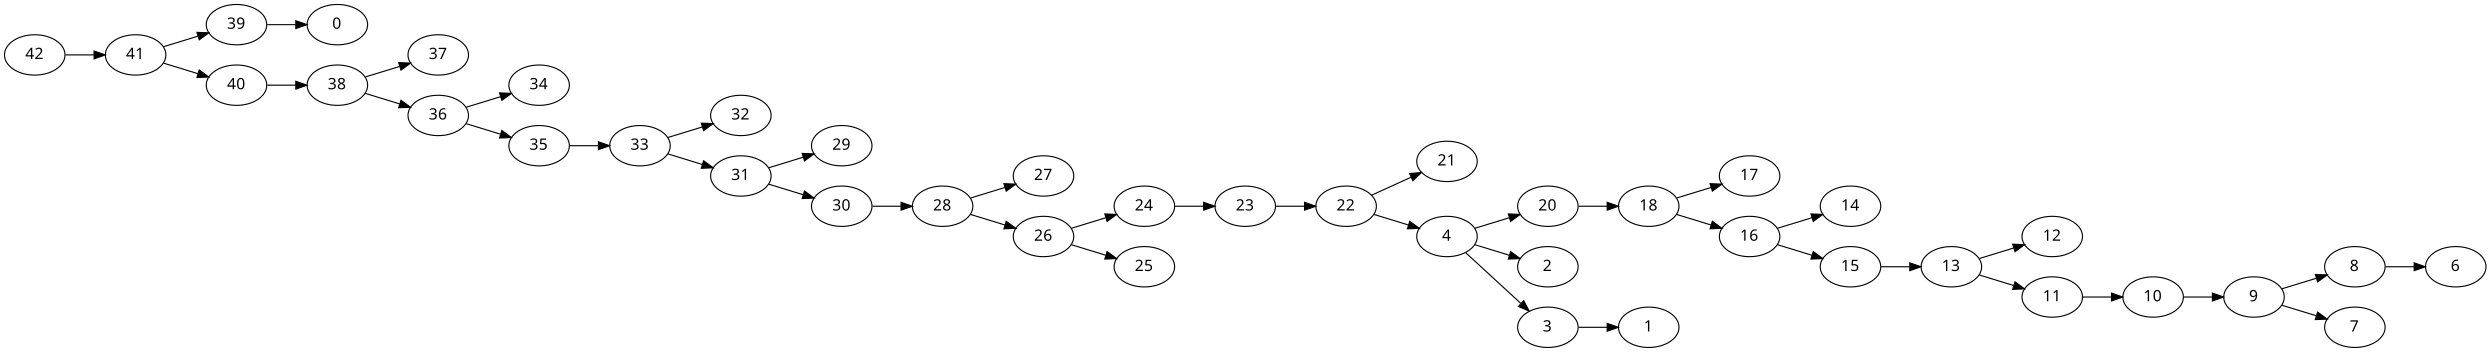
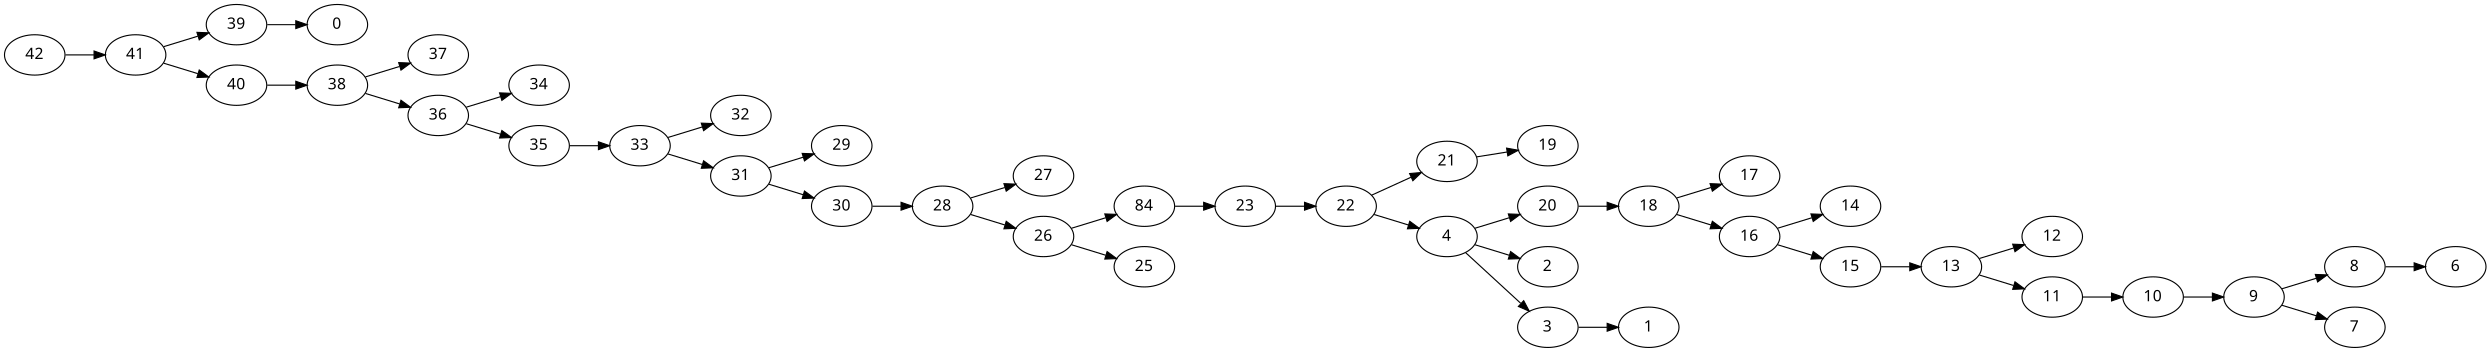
node "19": added
node "24": label "24" -> "84"
